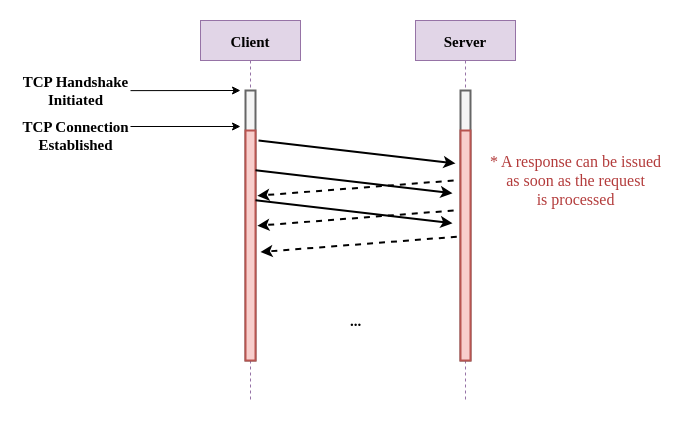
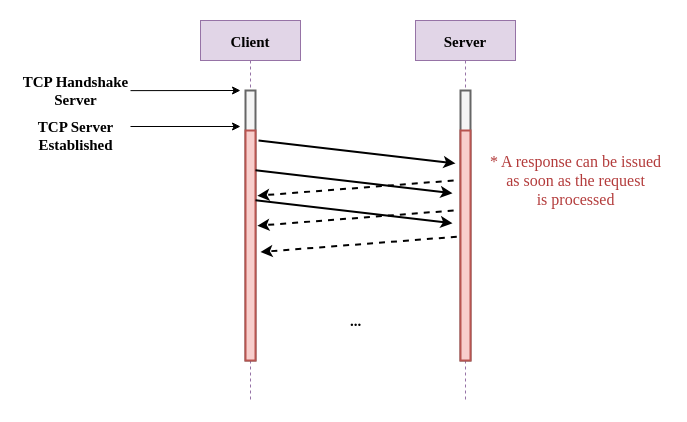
node "TCP HandshakeInitiated": label "TCP HandshakeInitiated" -> "TCP HandshakeServer"
node "TCP ConnectionEstablished": label "TCP ConnectionEstablished" -> "TCP ServerEstablished"
